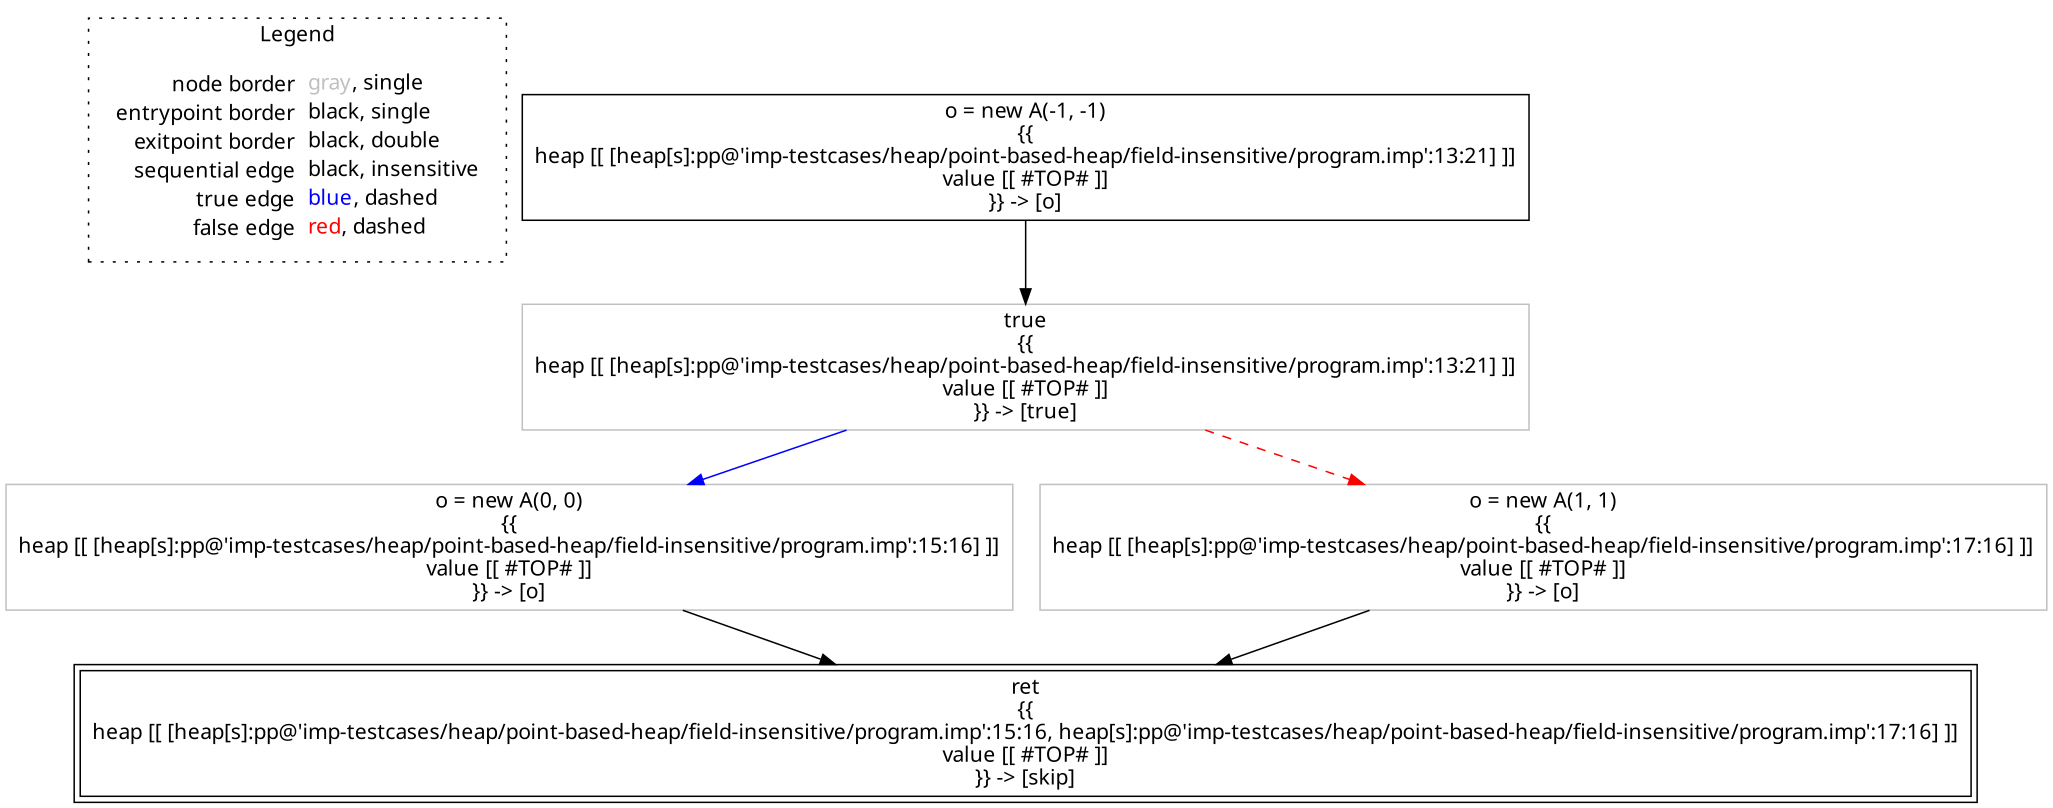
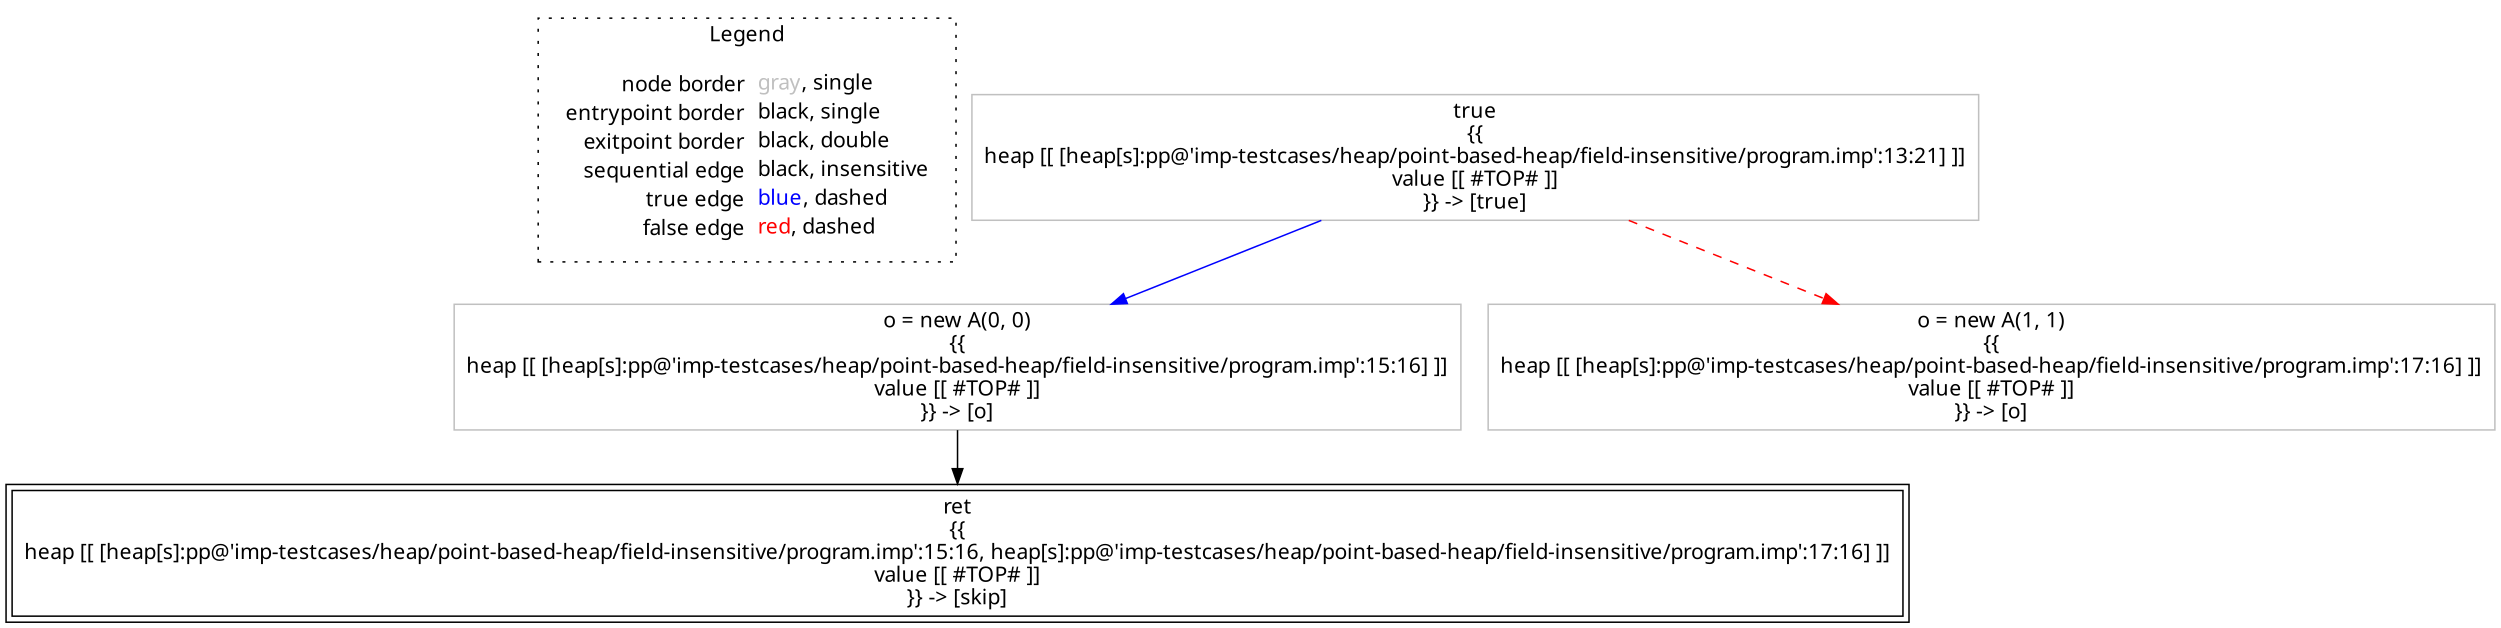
node "o = new A(-1, -1)": removed
edge "o = new A(1, 1)" -> "ret": removed
